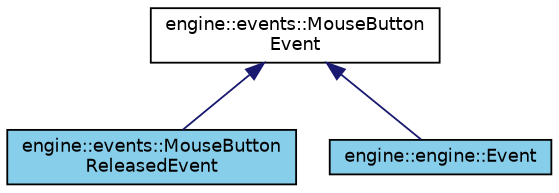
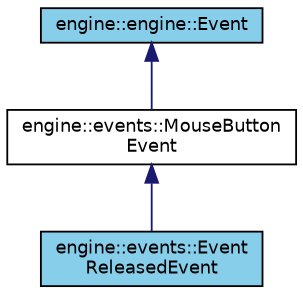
edge "engine::engine::Event" -> "engine::events::MouseButton Event": reversed
node "engine::events::MouseButton ReleasedEvent": label "engine::events::MouseButton ReleasedEvent" -> "engine::events::Event ReleasedEvent"
